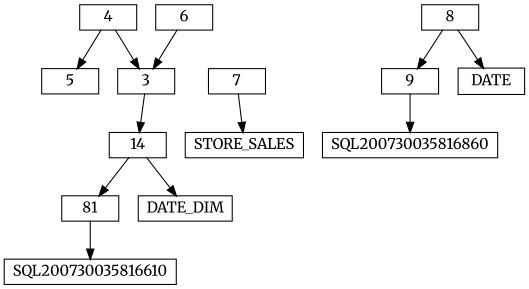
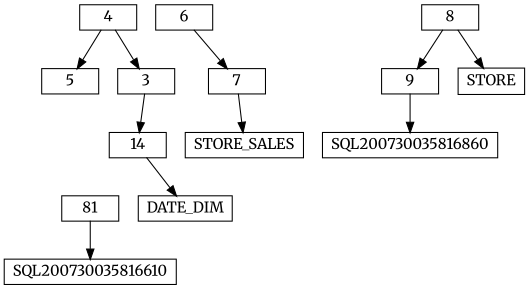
edge "6" -> "3": now "6" -> "7"
node "DATE": label "DATE" -> "STORE"
edge "14" -> "81": removed
